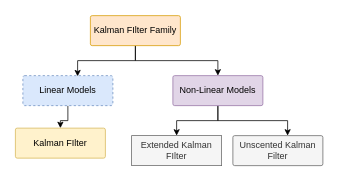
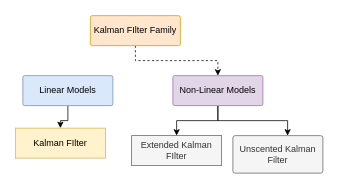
edge "Kalman FIlter Family" -> "Linear Models": removed
edge "Kalman FIlter Family" -> "Non-Linear Models": style solid -> dashed
node "Linear Models": style dashed -> solid
node "Kalman FIlter": shape rounded rectangle -> rectangle
node "Unscented Kalman Filter": size 90x30 -> 90x38
